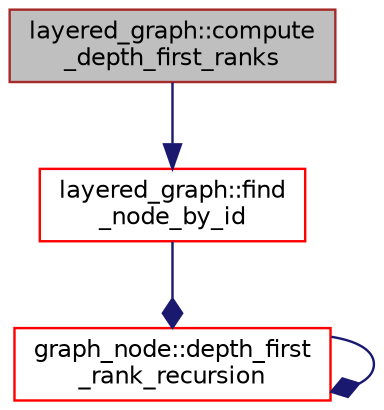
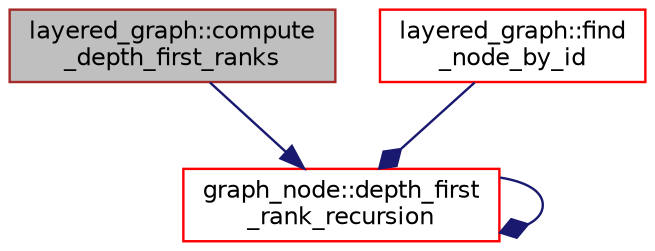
edge "layered_graph::compute _depth_first_ranks" -> "layered_graph::find _node_by_id": now "layered_graph::compute _depth_first_ranks" -> "graph_node::depth_first _rank_recursion"
